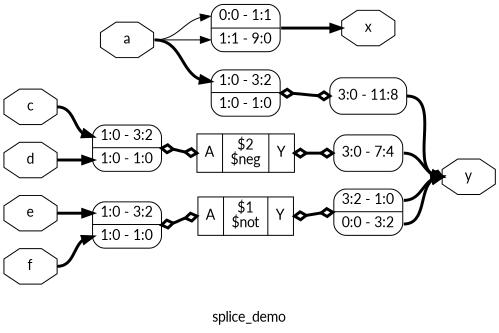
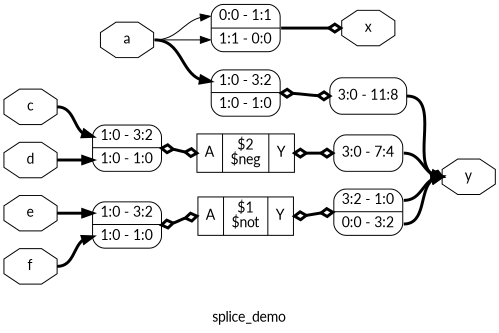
edge "0:0 - 1:1" -> "x": arrowhead normal -> odiamond
node "0:0 - 1:1": text "1:1 - 9:0" -> "1:1 - 0:0"
